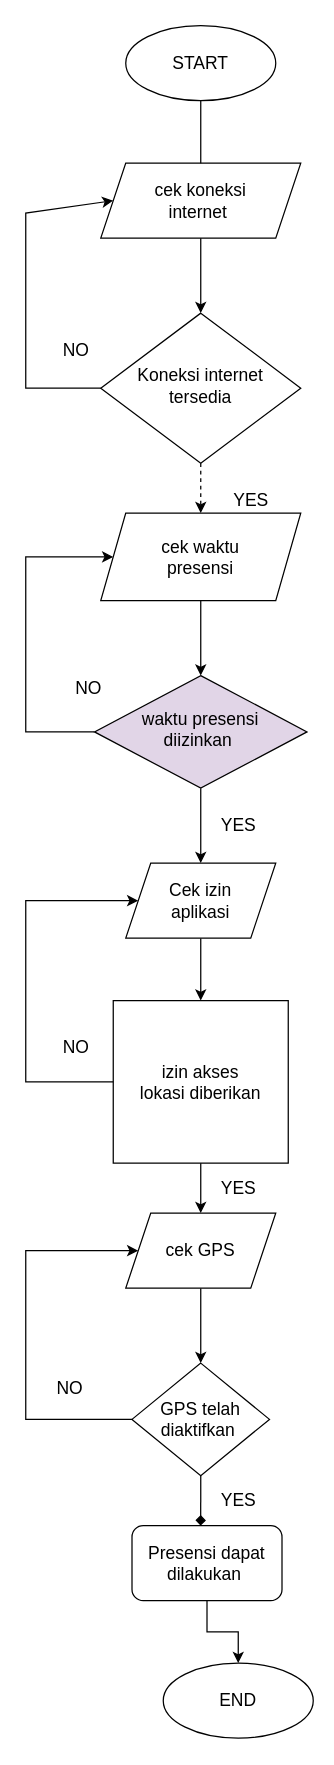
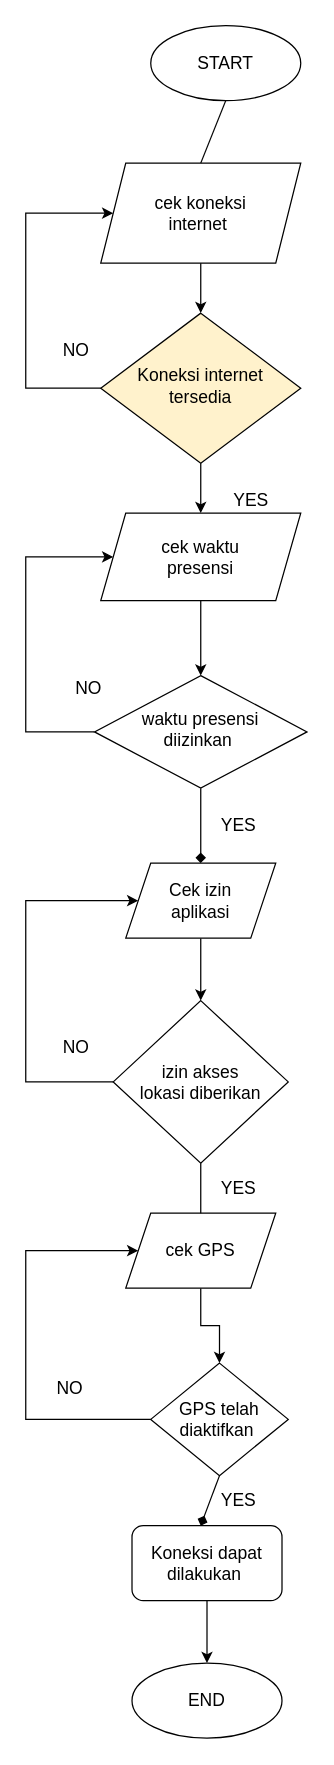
node "START": moved (201, 63) -> (226, 63)
node "cek koneksi internet": size 200x75 -> 200x100
node "Koneksi internet tersedia": fillcolor #ffffff -> #fff2cc
edge "Koneksi internet tersedia" -> "cek waktu presensi": style dashed -> solid
node "waktu presensi diizinkan": fillcolor #e1d5e7 -> #ffffff
edge "waktu presensi diizinkan" -> "Cek izin aplikasi": arrowhead classic -> diamond
node "izin akses lokasi diberikan": shape rectangle -> diamond
edge "izin akses lokasi diberikan" -> "cek GPS": arrowhead classic -> none
node "GPS telah diaktifkan": moved (201, 1419) -> (219, 1419)
node "Presensi dapat dilakukan": label "Presensi dapat dilakukan" -> "Koneksi dapat dilakukan"
node "END": moved (238, 1701) -> (207, 1701)
